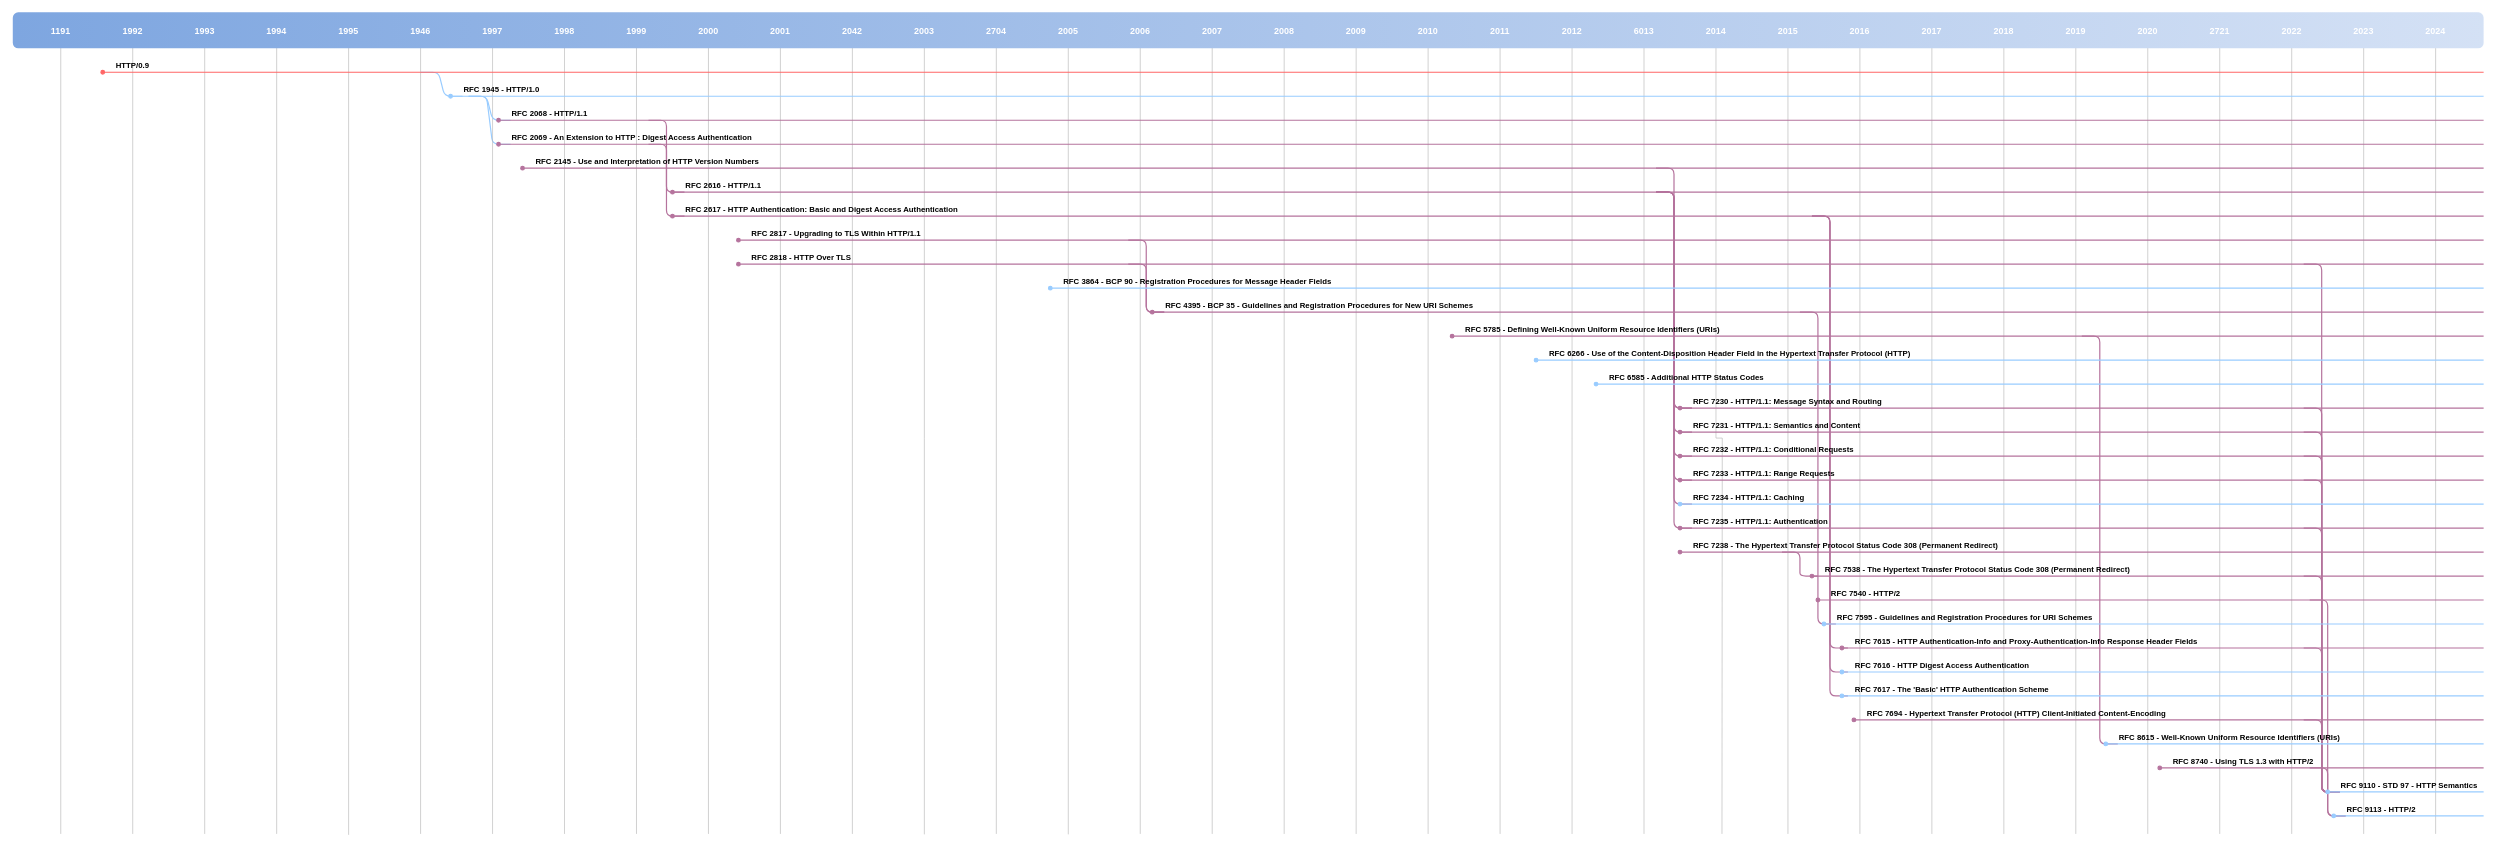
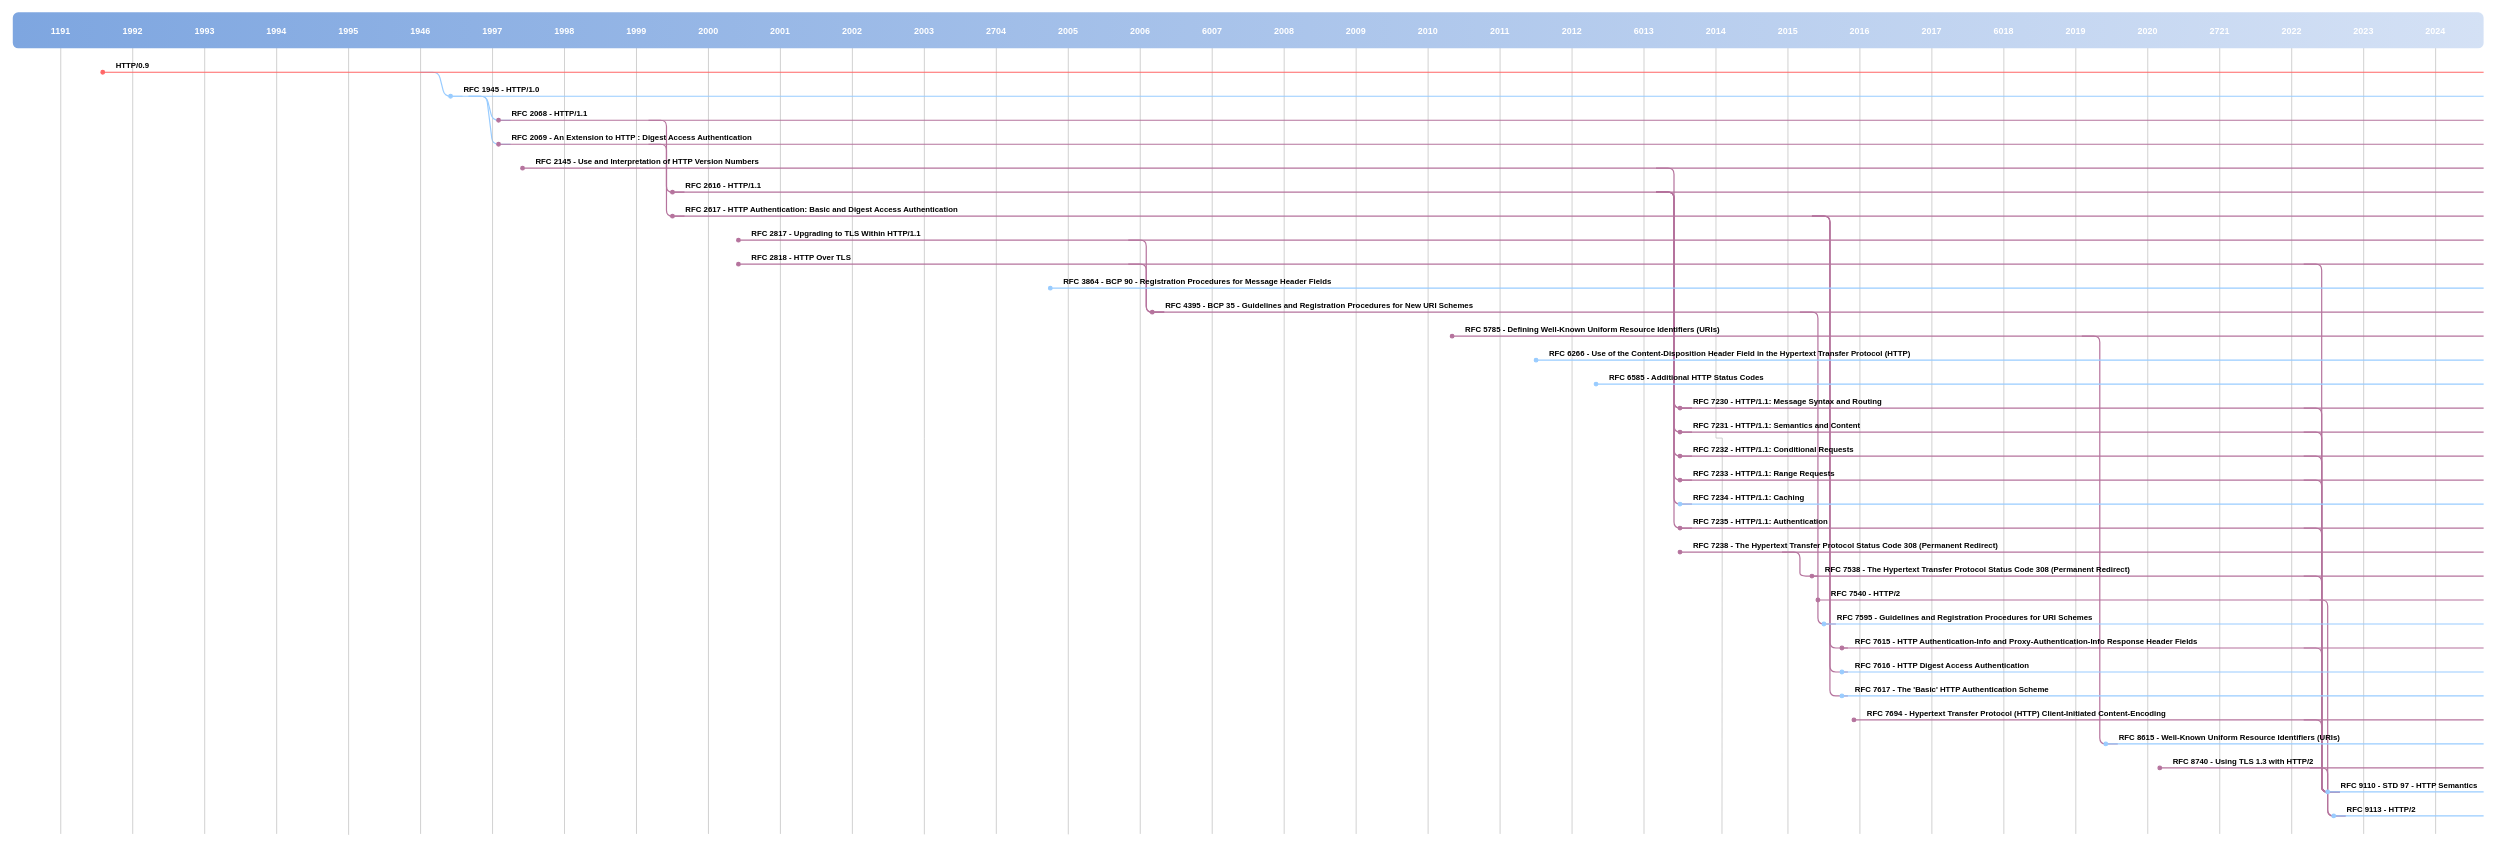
node "2042": label "2042" -> "2002"
node "2007": label "2007" -> "6007"
node "2018": label "2018" -> "6018"
